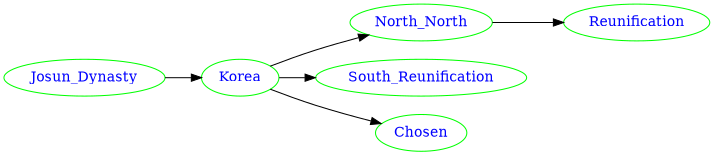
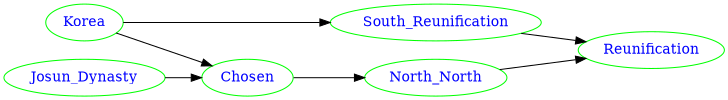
edge "South_Reunification" -> "Reunification": added
edge "Korea" -> "North_North": now "Chosen" -> "North_North"
edge "Josun_Dynasty" -> "Korea": now "Josun_Dynasty" -> "Chosen"
